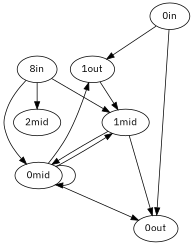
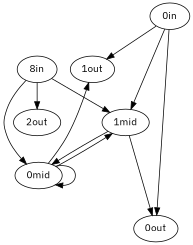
edge "1out" -> "1mid": now "0in" -> "1mid"
node "2mid": label "2mid" -> "2out"
edge "0mid" -> "0out": removed
